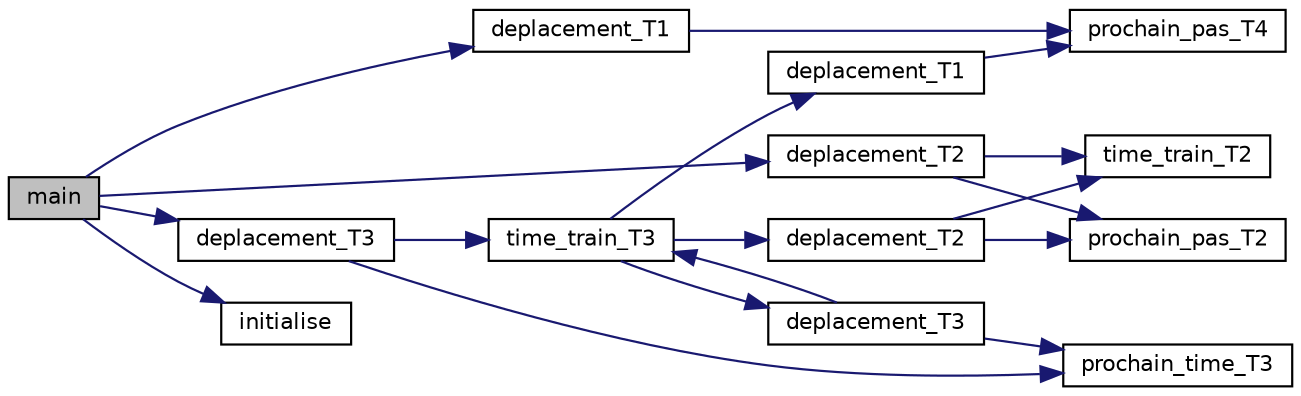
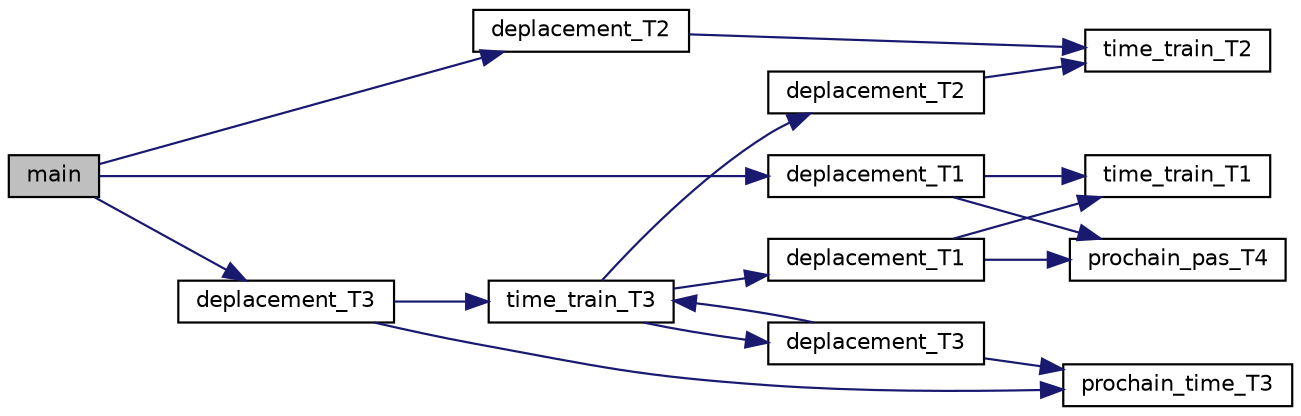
node "time_train_T1": added
node "prochain_pas_T2": removed
node "initialise": removed
